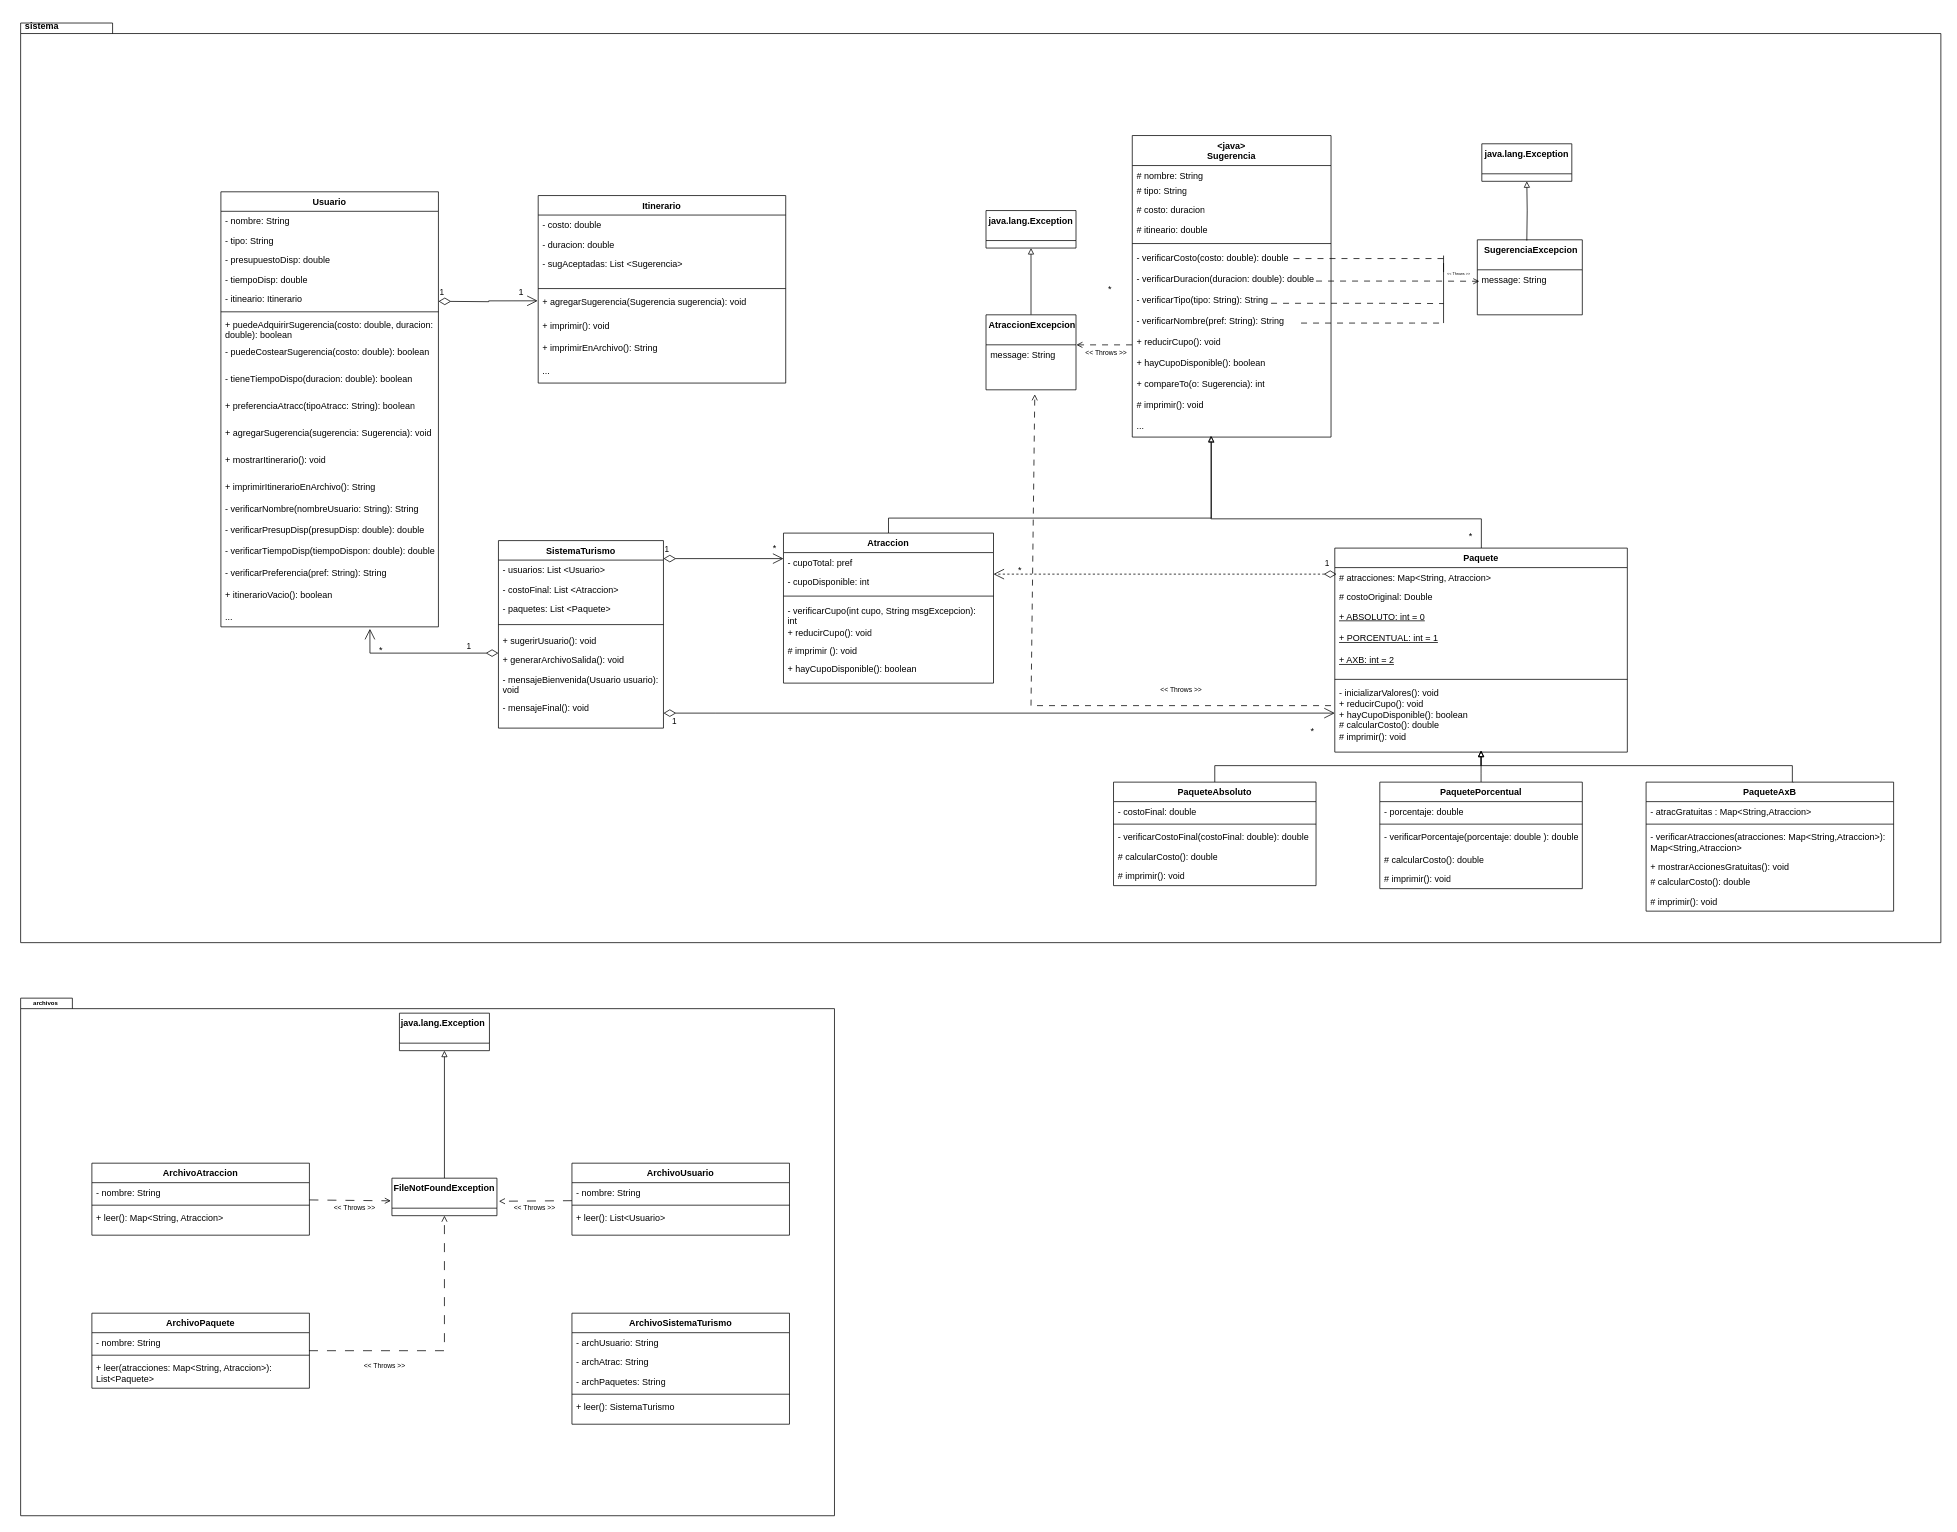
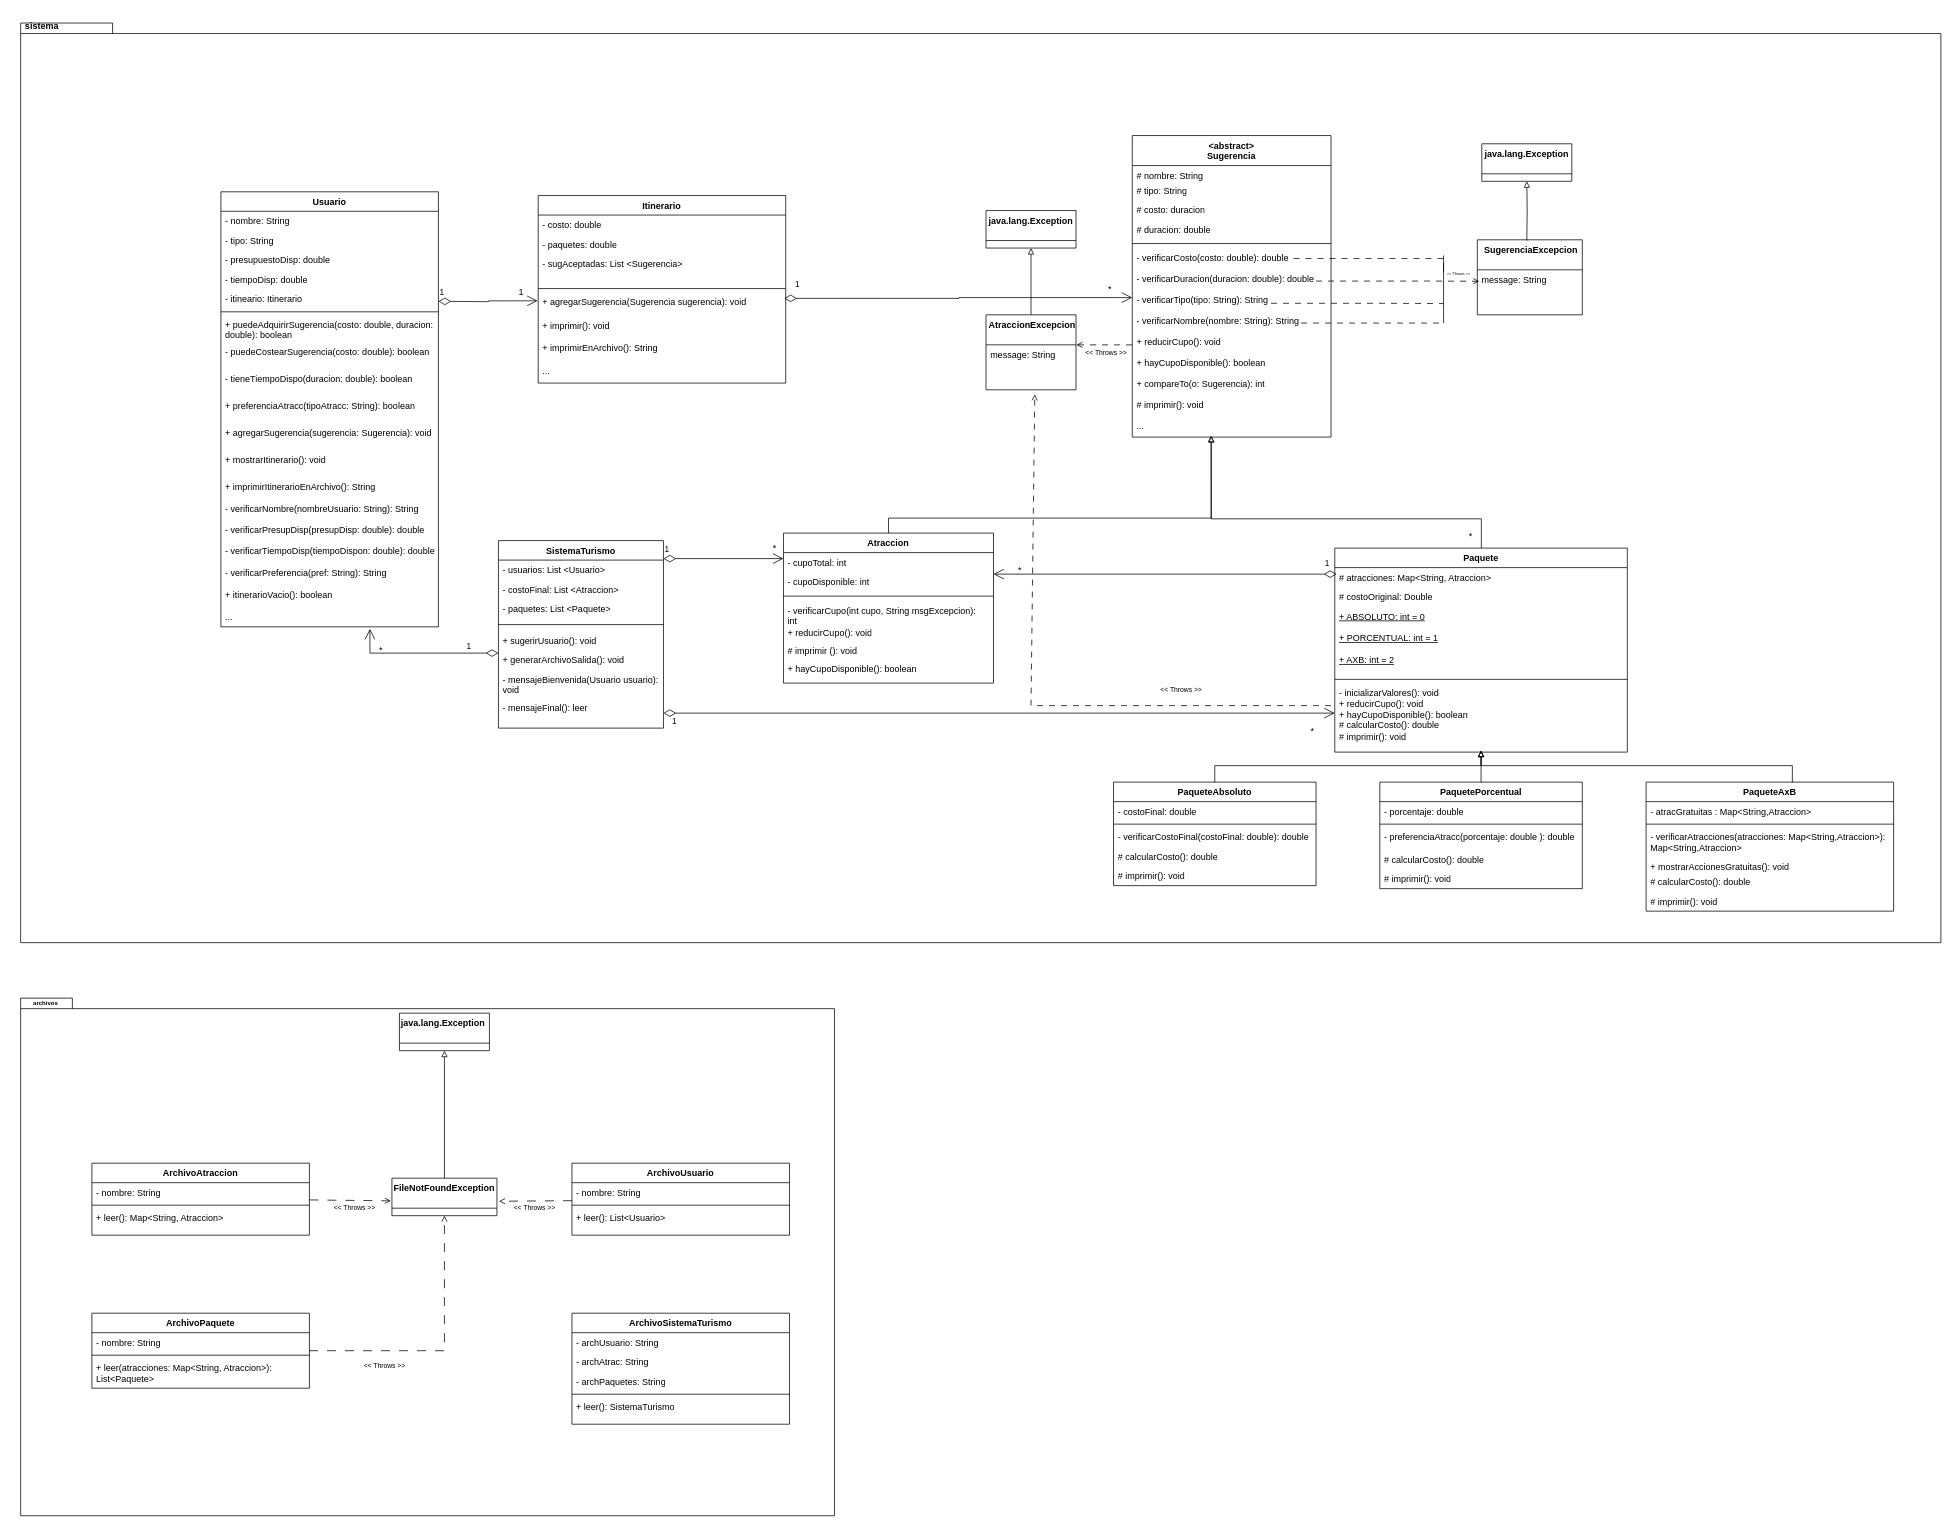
node "<java> Sugerencia": label "<java> Sugerencia" -> "<abstract> Sugerencia"
node "# itineario: double": label "# itineario: double" -> "# duracion: double"
node "- duracion: double": label "- duracion: double" -> "- paquetes: double"
edge "- verificarTipo(tipo: String): String" -- "+ agregarSugerencia(Sugerencia sugerencia): void": added, label "1"
node "- verificarNombre(pref: String): String": label "- verificarNombre(pref: String): String" -> "- verificarNombre(nombre: String): String"
node "- cupoTotal: pref": label "- cupoTotal: pref" -> "- cupoTotal: int"
edge "# atracciones: Map<String, Atraccion>" -- "- cupoDisponible: int": style dashed -> solid
node "- mensajeFinal(): void": label "- mensajeFinal(): void" -> "- mensajeFinal(): leer"
node "- verificarPorcentaje(porcentaje: double ): double": label "- verificarPorcentaje(porcentaje: double ): double" -> "- preferenciaAtracc(porcentaje: double ): double"
